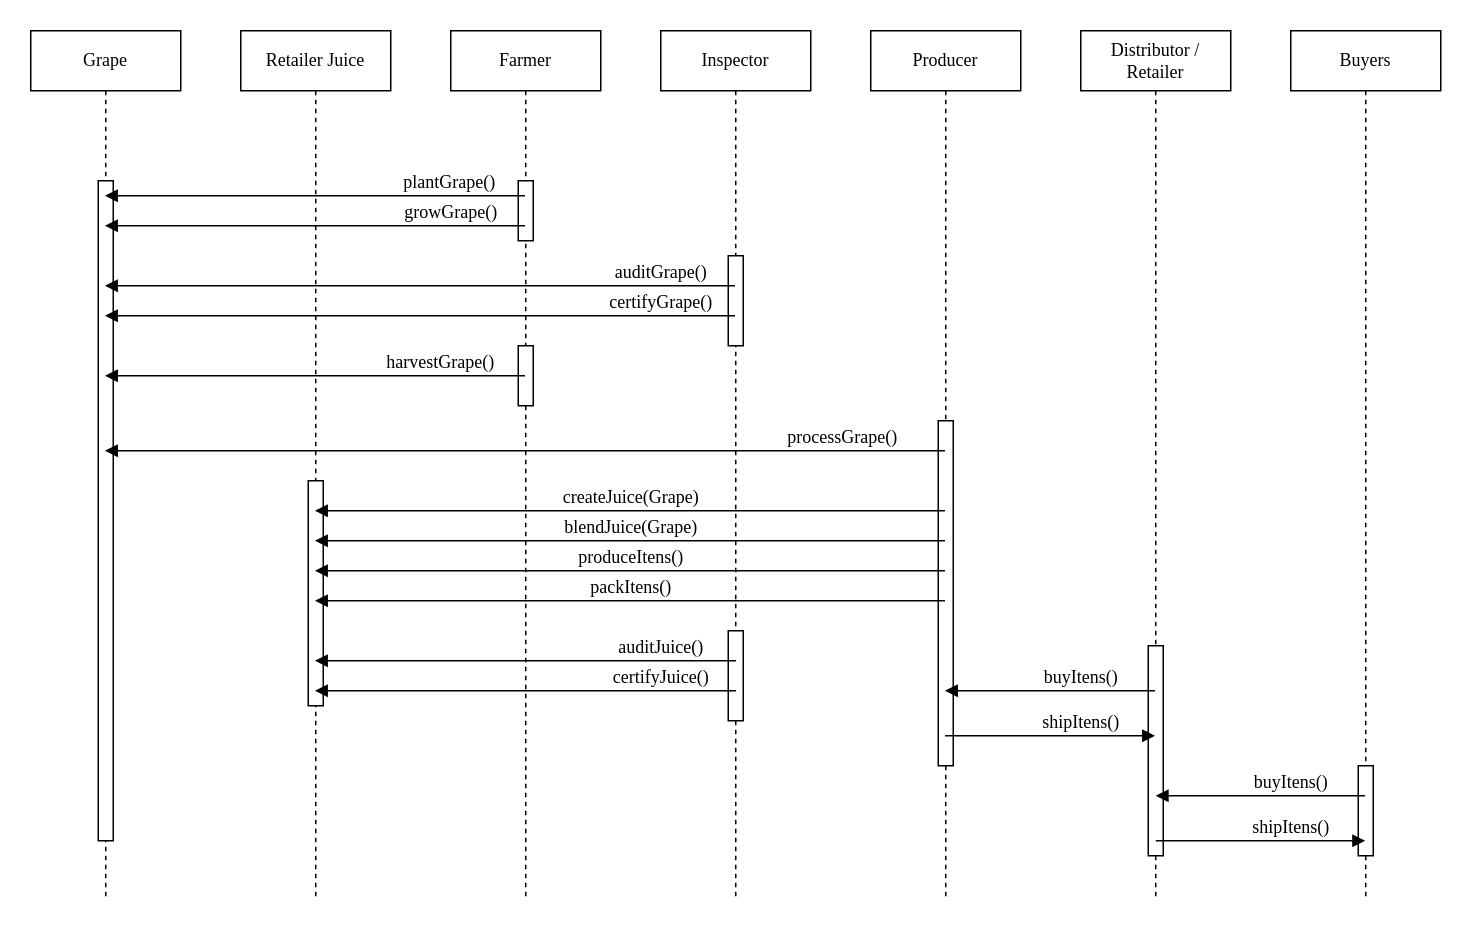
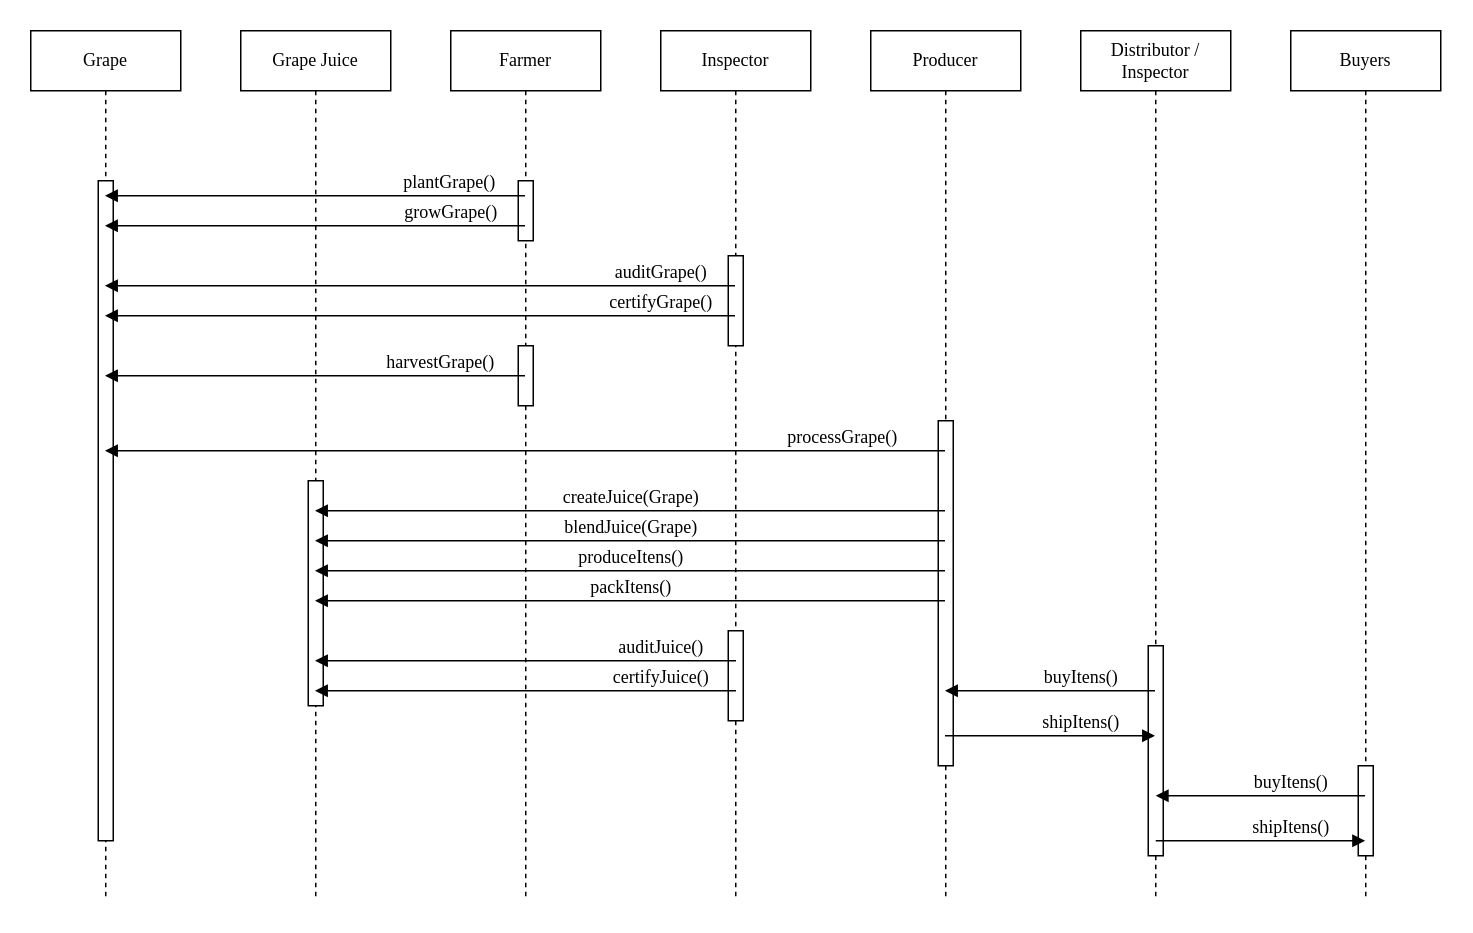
node "Retailer Juice": label "Retailer Juice" -> "Grape Juice"
node "Distributor / Retailer": label "Distributor / Retailer" -> "Distributor / Inspector"
